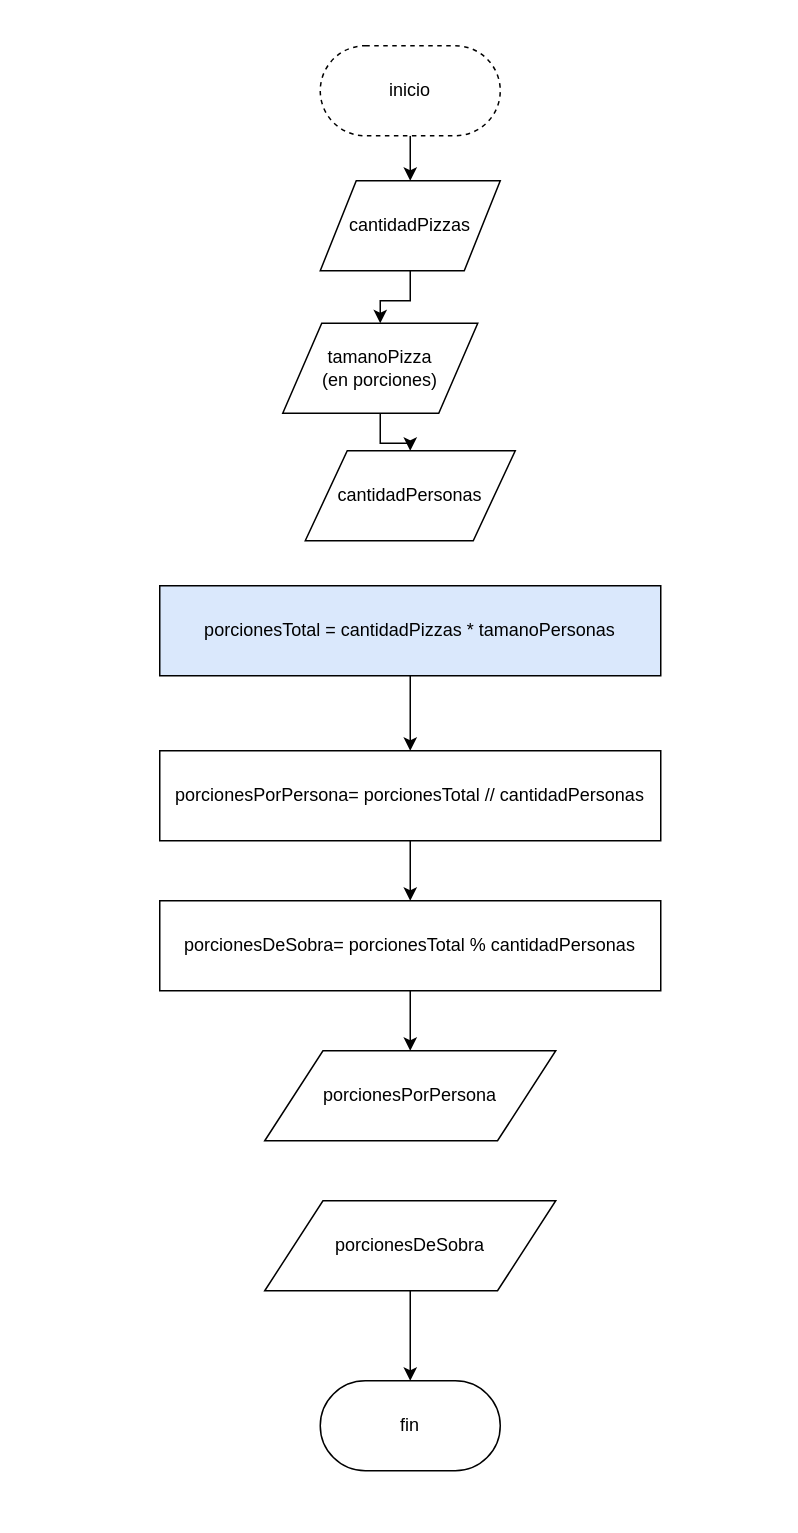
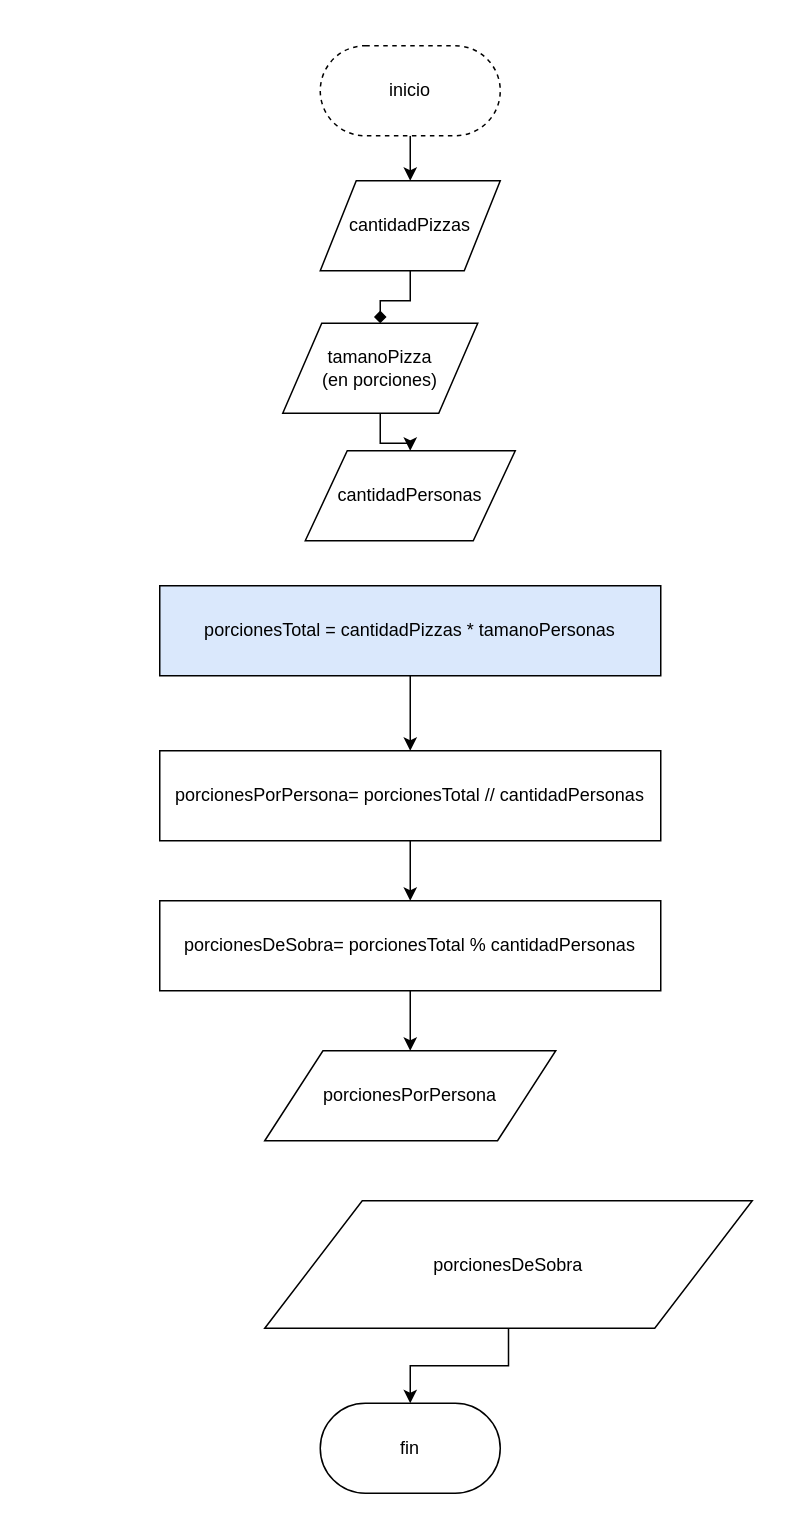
edge "cantidadPizzas" -> "tamanoPizza (en porciones)": arrowhead classic -> diamond
node "porcionesDeSobra": size 291x90 -> 488x128
node "fin": moved (410, 1426) -> (410, 1448)
